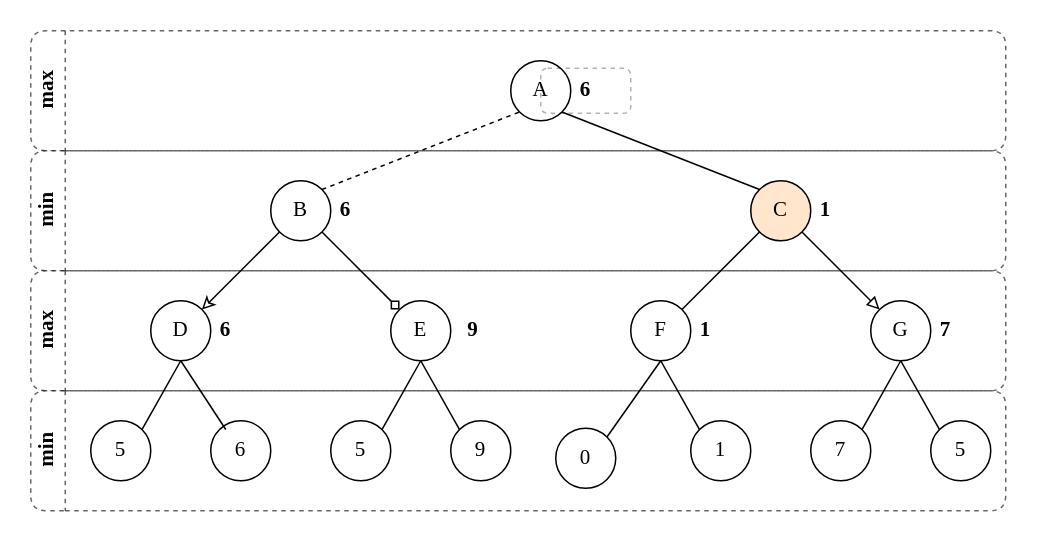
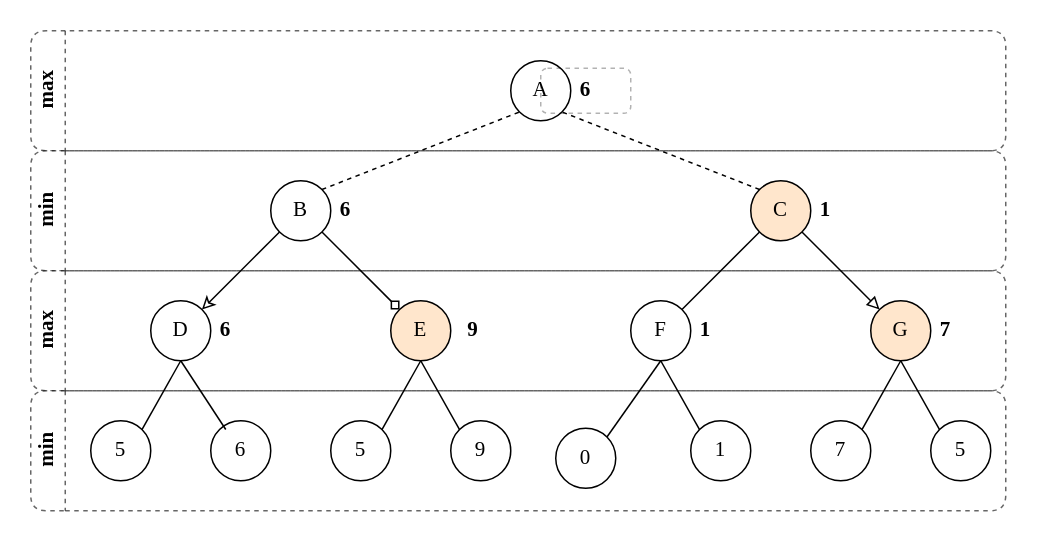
edge "A" -- "C": style solid -> dashed
node "E": fillcolor #ffffff -> #ffe6cc
node "G": fillcolor #ffffff -> #ffe6cc
